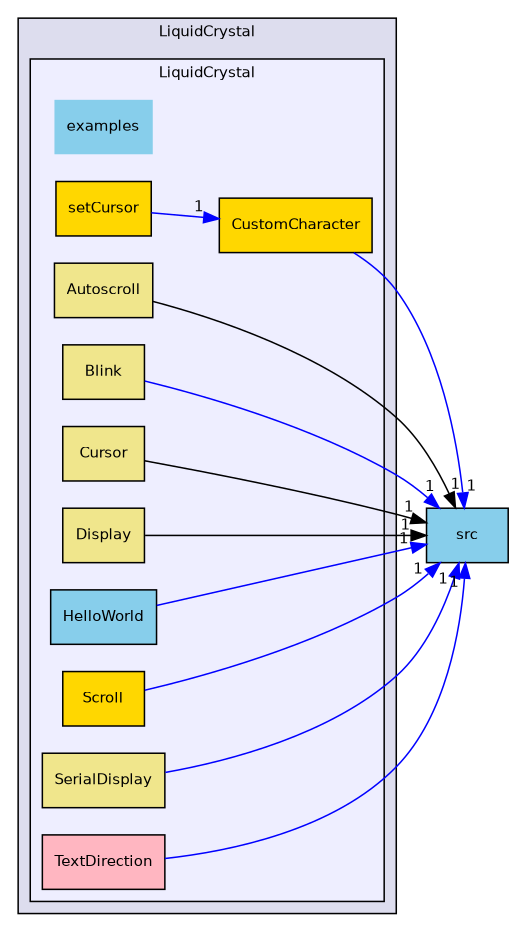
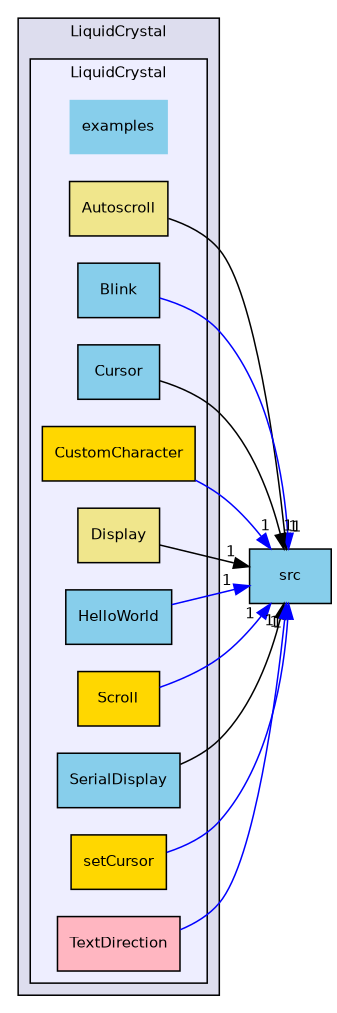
edge "setCursor" -> "CustomCharacter": now "setCursor" -> "src"
node "Blink": fillcolor khaki -> skyblue
node "Cursor": fillcolor khaki -> skyblue
edge "SerialDisplay" -> "src": color blue -> black
node "SerialDisplay": fillcolor khaki -> skyblue
